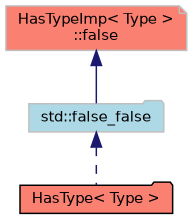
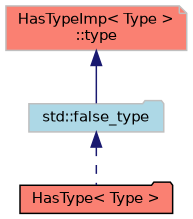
node "HasTypeImp< Type > ::false": label "HasTypeImp< Type > ::false" -> "HasTypeImp< Type > ::type"
node "std::false_false": label "std::false_false" -> "std::false_type"
